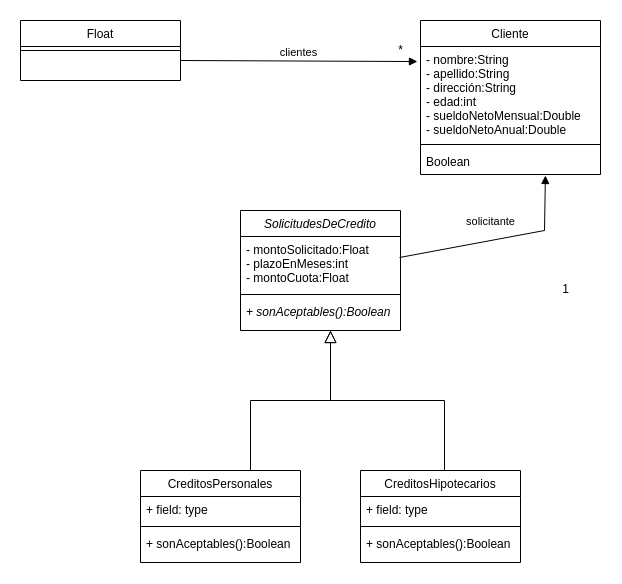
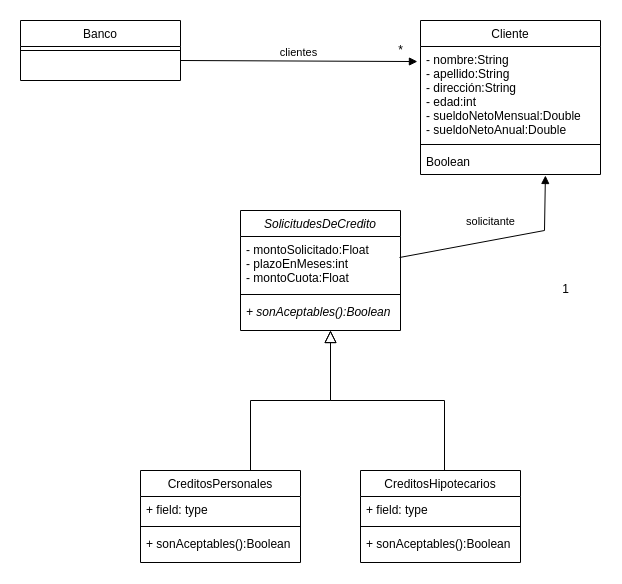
node "Float": label "Float" -> "Banco"
